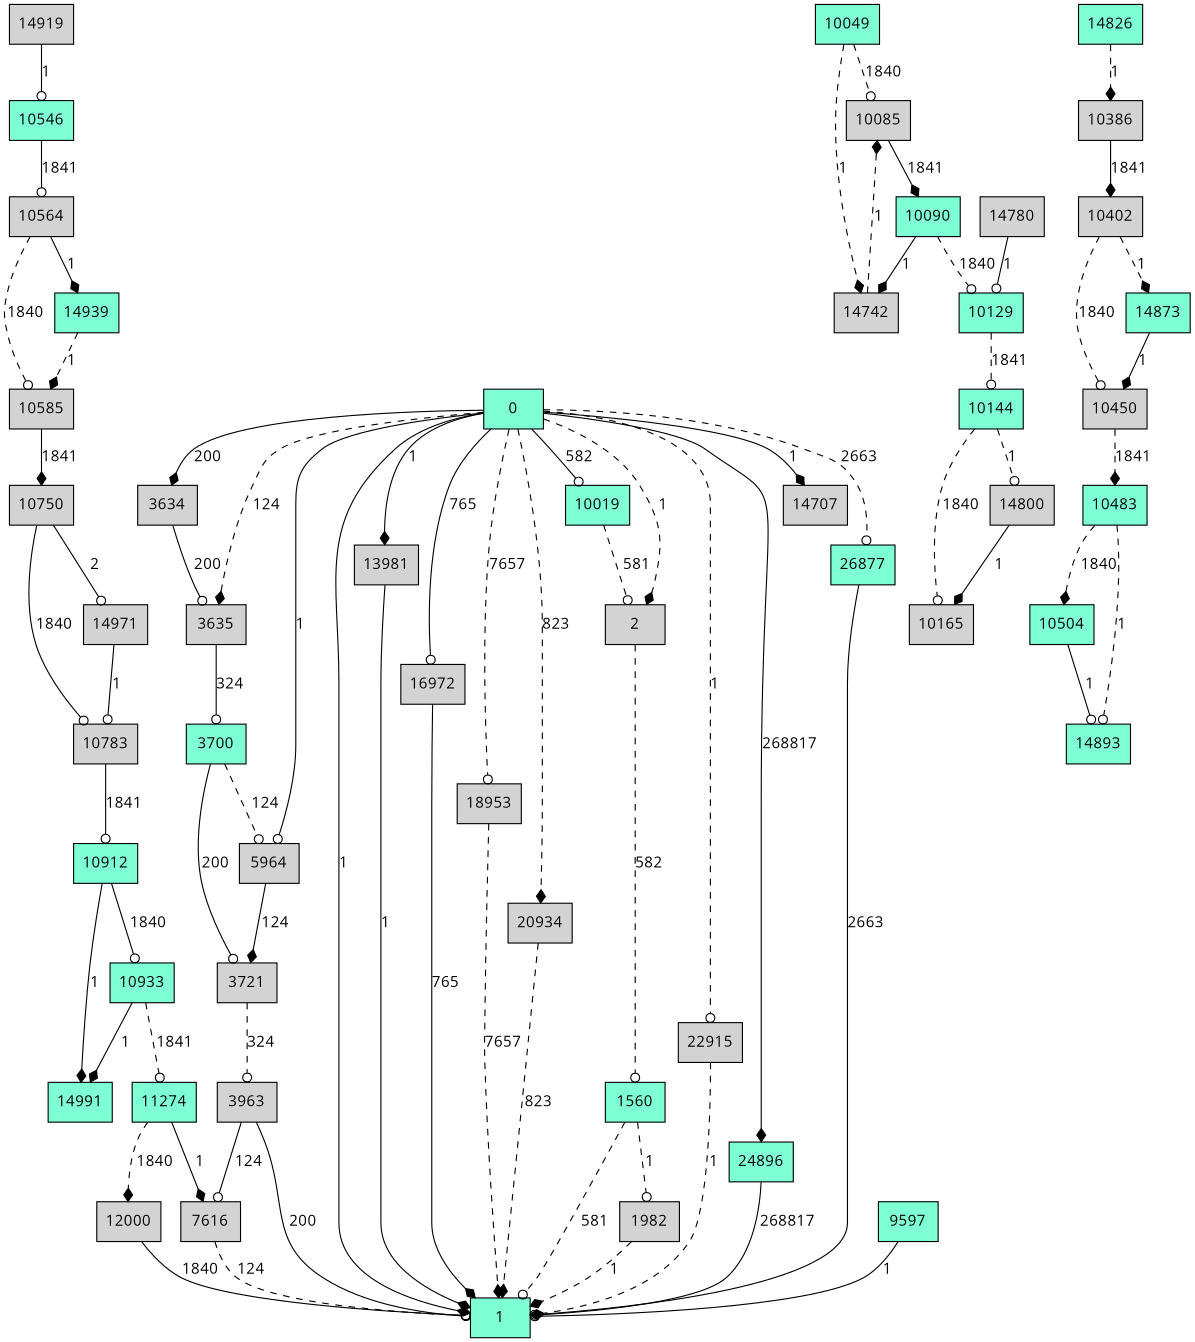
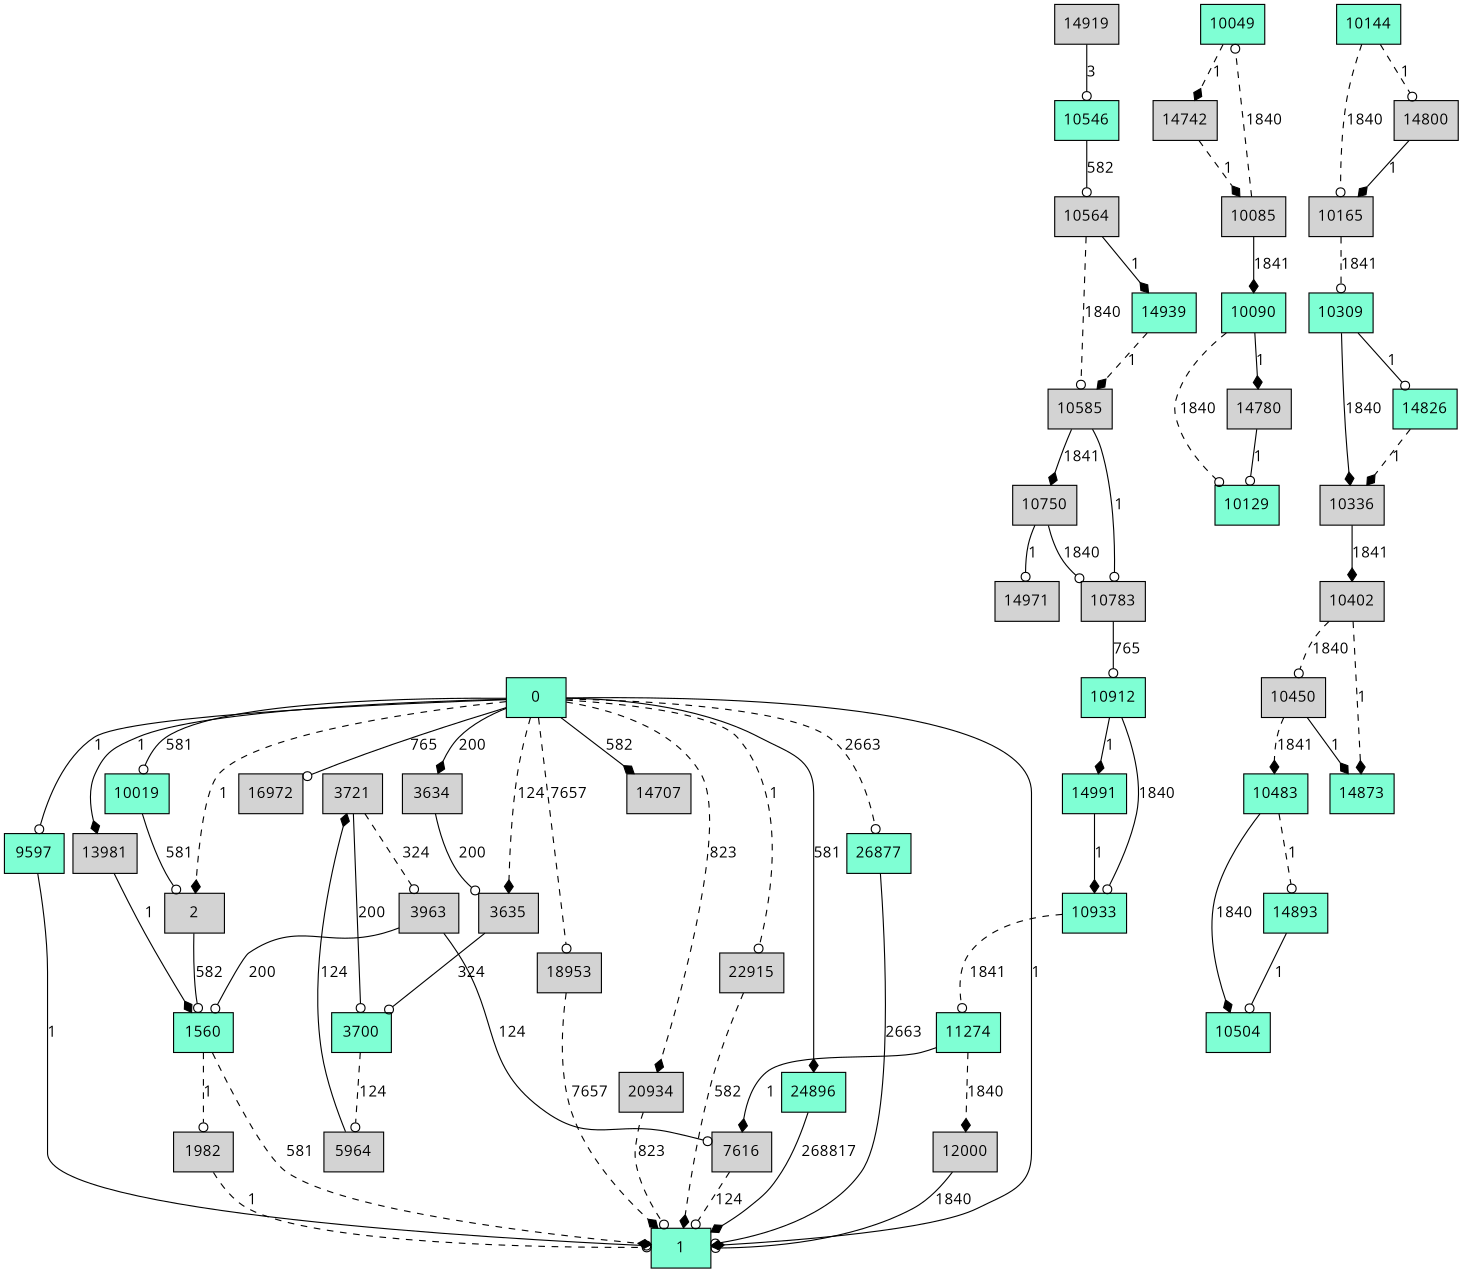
edge "10049" -> "10085": reversed
edge "14919" -> "10546": label "1" -> "3"
node "10386": label "10386" -> "10336"
edge "10546" -> "10564": label "1841" -> "582"
edge "10090" -> "14742": now "10090" -> "14780"
node "10309": added
edge "14873" -> "10450": reversed
edge "10129" -> "10144": removed, label "1841"
edge "0" -> "10019": label "582" -> "581"
edge "0" -> "14707": label "1" -> "582"
edge "0" -> "5964": now "0" -> "9597"
edge "10483" -> "10504": style dashed -> solid
edge "10019" -> "2": style dashed -> solid
edge "10750" -> "14971": label "2" -> "1"
edge "14971" -> "10783": now "10585" -> "10783"
edge "10504" -> "14893": reversed
edge "0" -> "24896": label "268817" -> "581"
edge "10783" -> "10912": label "1841" -> "765"
edge "2" -> "1560": style dashed -> solid
edge "3700" -> "3721": reversed
edge "13981" -> "1": now "13981" -> "1560"
edge "16972" -> "1": removed, label "765"
edge "10933" -> "14991": reversed
edge "20934" -> "1": arrowhead diamond -> odot
edge "22915" -> "1": label "1" -> "582"
edge "1560" -> "1": arrowhead odot -> diamond
edge "3963" -> "1": now "3963" -> "1560"
edge "1982" -> "1": arrowhead diamond -> odot
